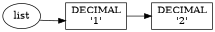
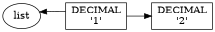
edge "list" -> "DECIMAL '1'": reversed
